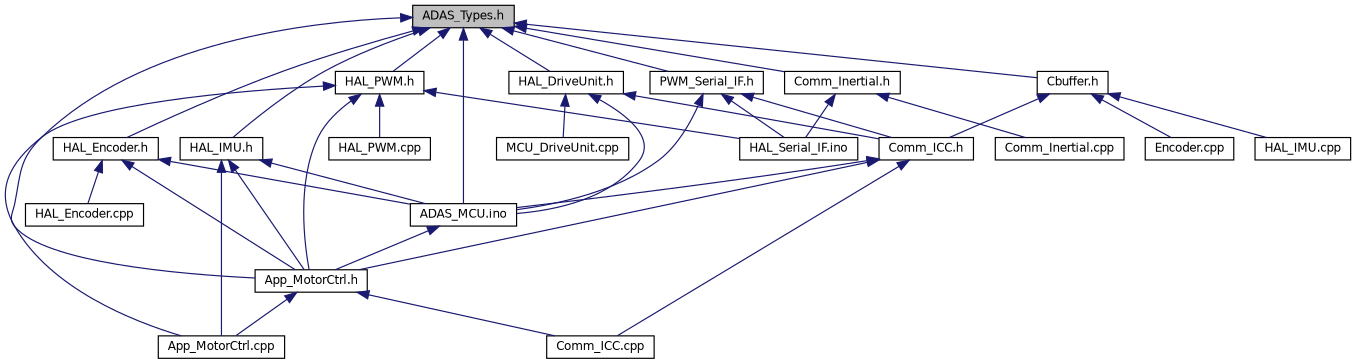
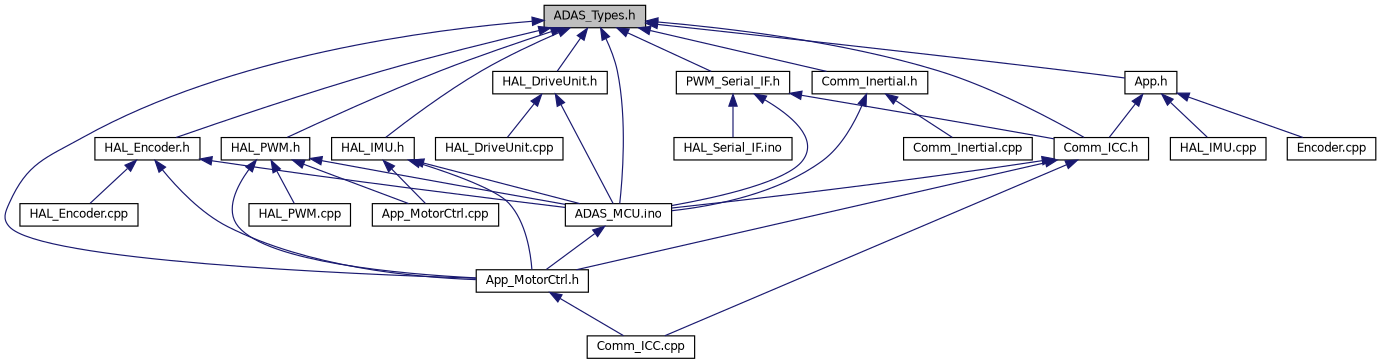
node "Cbuffer.h": label "Cbuffer.h" -> "App.h"
edge "HAL_Serial_IF.ino" -> "HAL_PWM.h": now "ADAS_MCU.ino" -> "HAL_PWM.h"
edge "Comm_ICC.h" -> "HAL_DriveUnit.h": now "Comm_ICC.h" -> "ADAS_Types.h"
edge "HAL_Serial_IF.ino" -> "Comm_Inertial.h": now "ADAS_MCU.ino" -> "Comm_Inertial.h"
node "MCU_DriveUnit.cpp": label "MCU_DriveUnit.cpp" -> "HAL_DriveUnit.cpp"
edge "App_MotorCtrl.cpp" -> "App_MotorCtrl.h": removed
